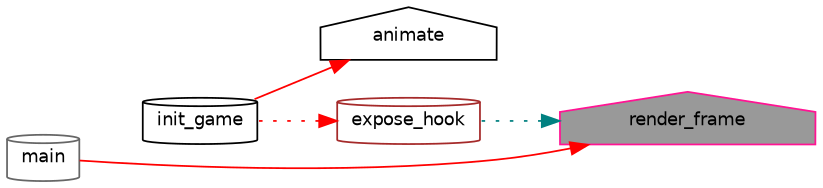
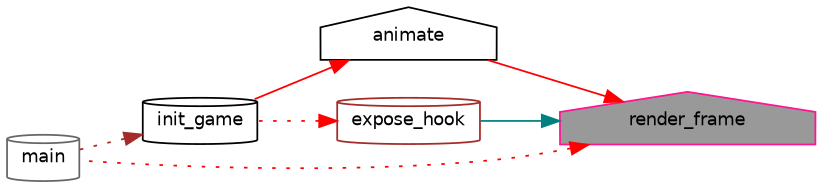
edge "animate" -> "render_frame": added
edge "expose_hook" -> "render_frame": style dotted -> solid
edge "main" -> "init_game": added
edge "main" -> "render_frame": style solid -> dotted
